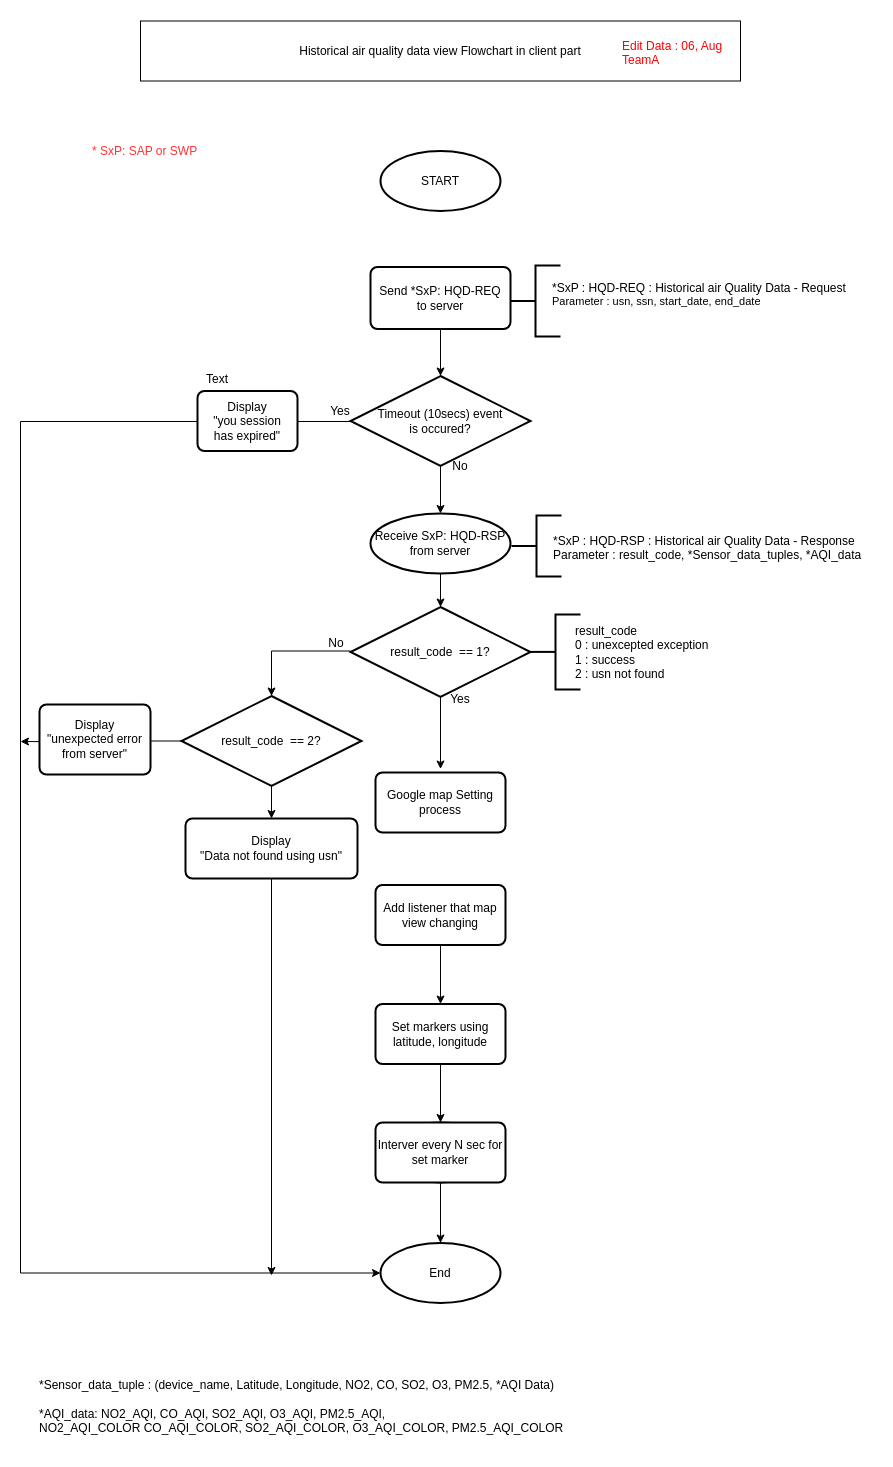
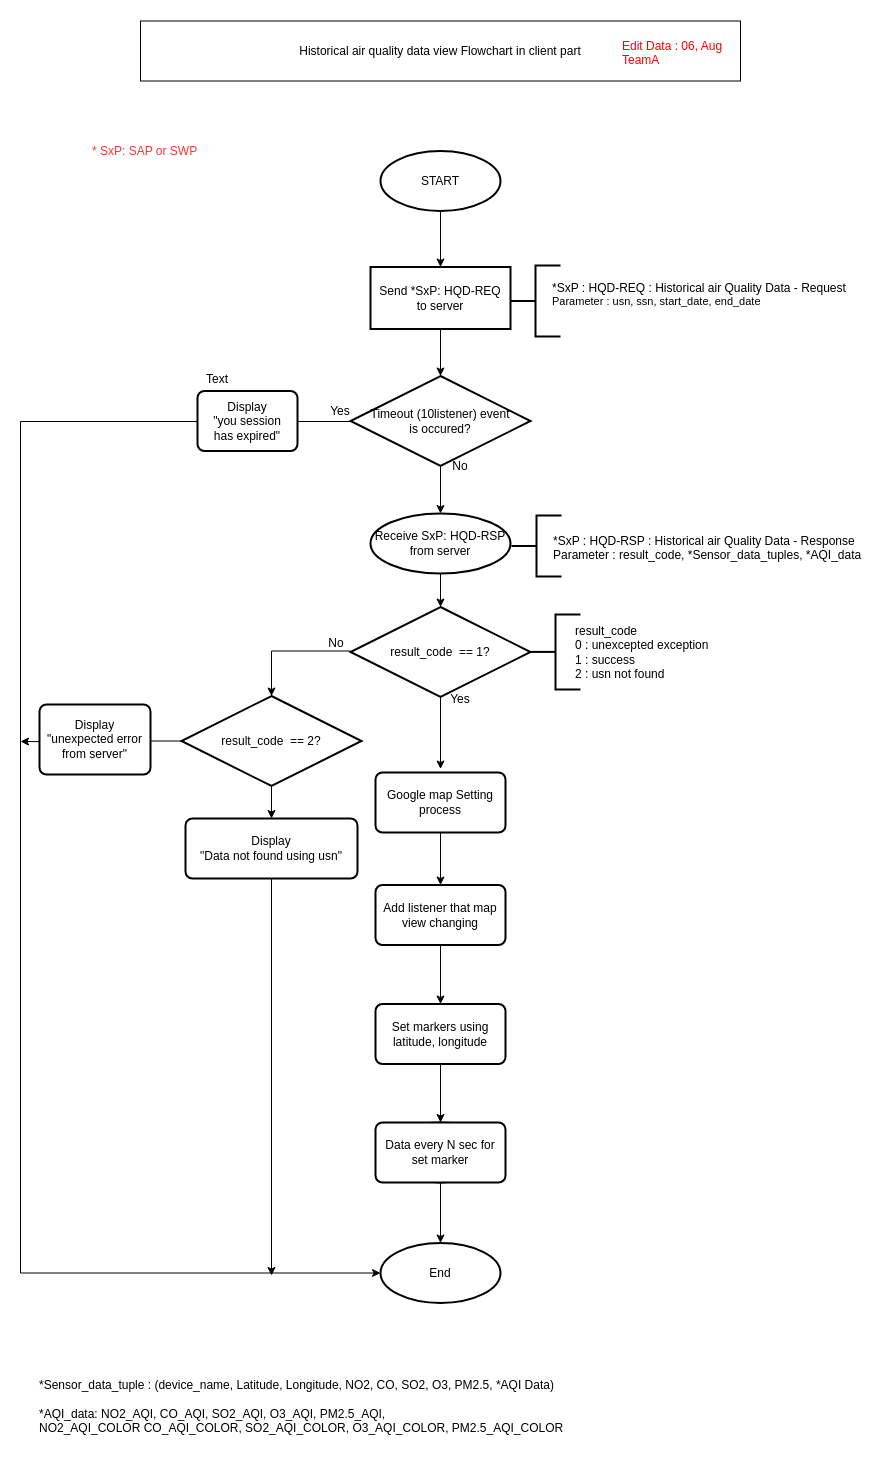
edge "START" -> "Send *SxP: HQD-REQ to server": added
node "Send *SxP: HQD-REQ to server": shape rounded rectangle -> rectangle
node "Timeout (10secs) event is occured?": label "Timeout (10secs) event is occured?" -> "Timeout (10listener) event is occured?"
edge "Google map Setting process" -> "Add listener that map view changing": added
node "Interver every N sec for set marker": label "Interver every N sec for set marker" -> "Data every N sec for set marker"
